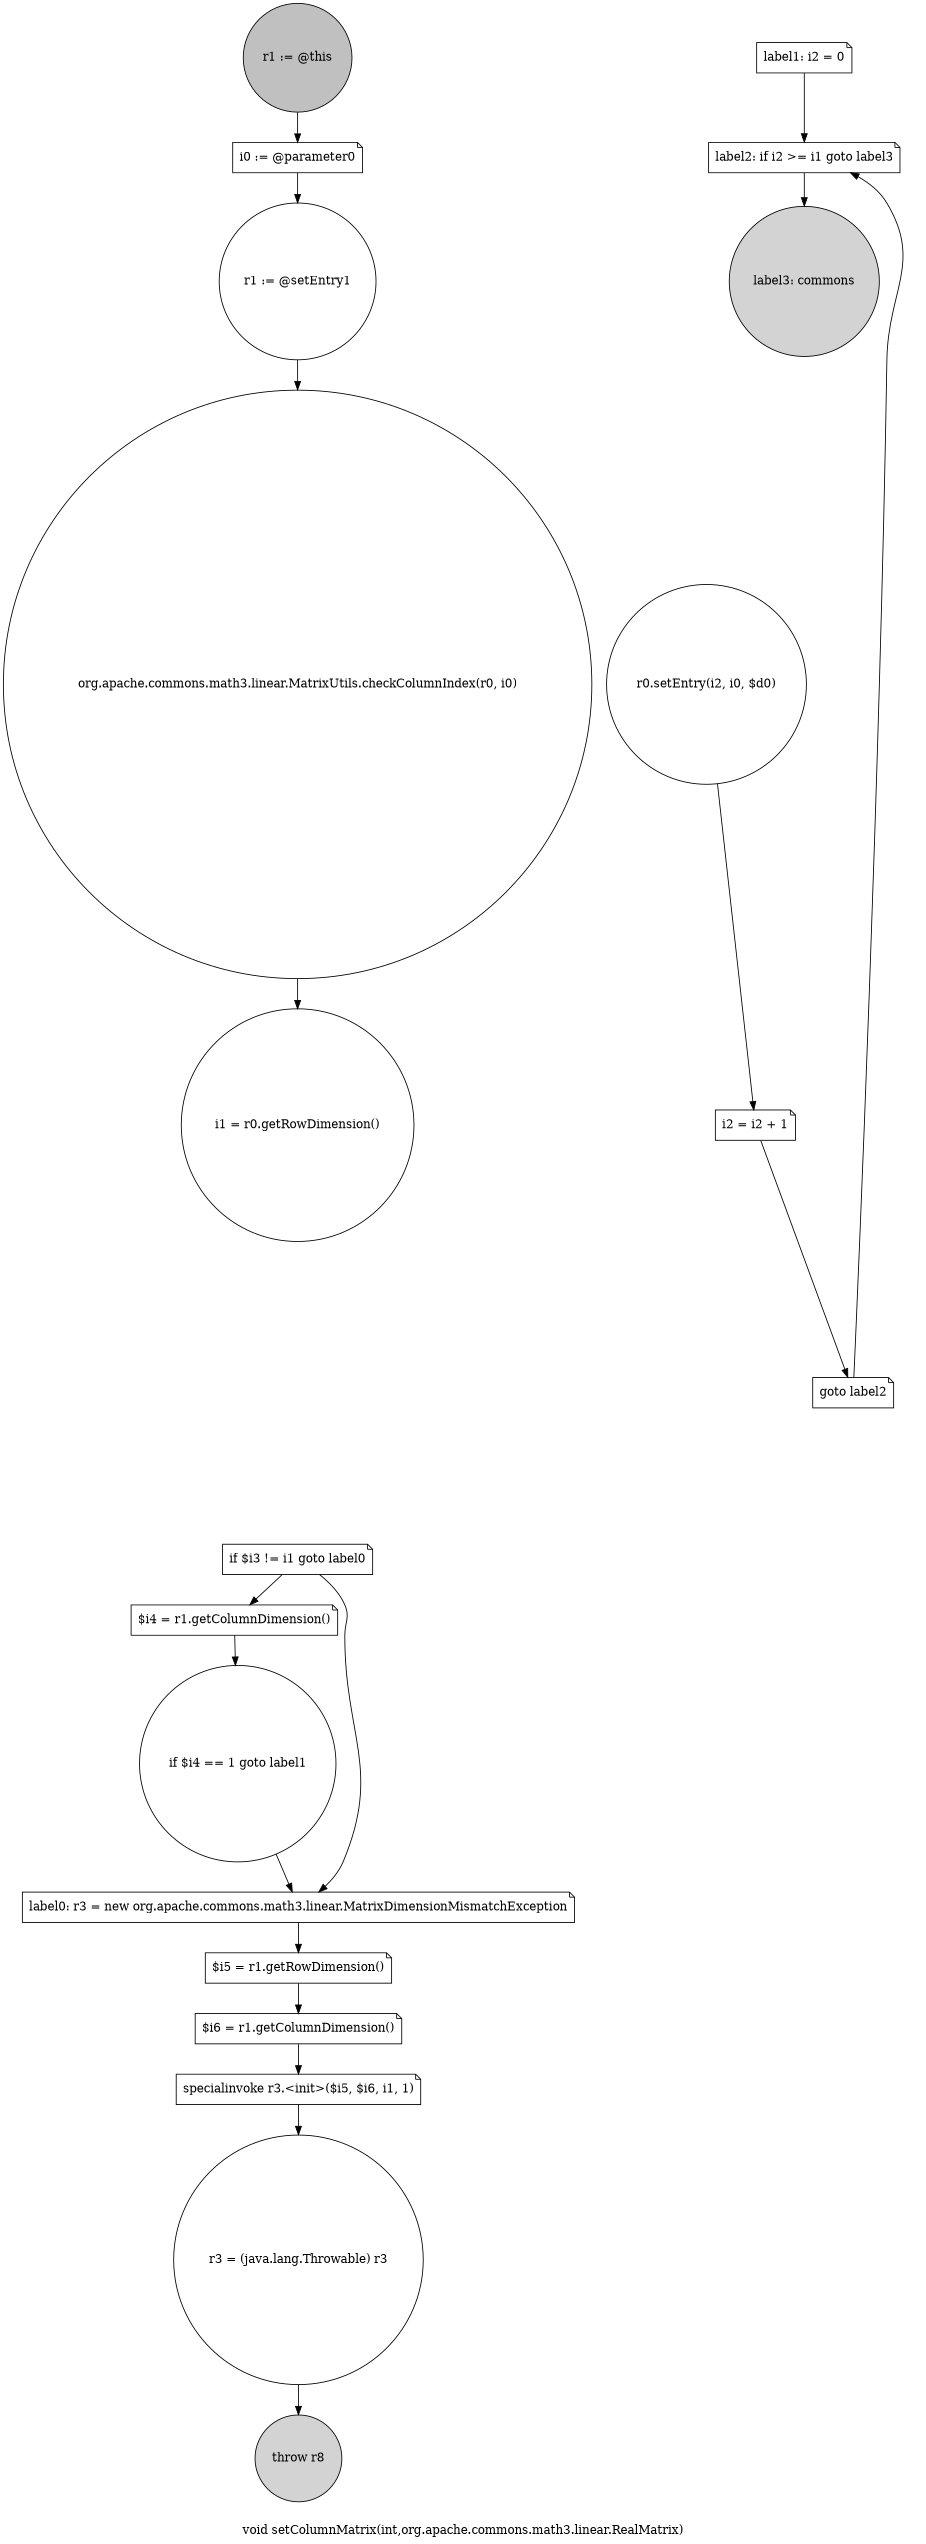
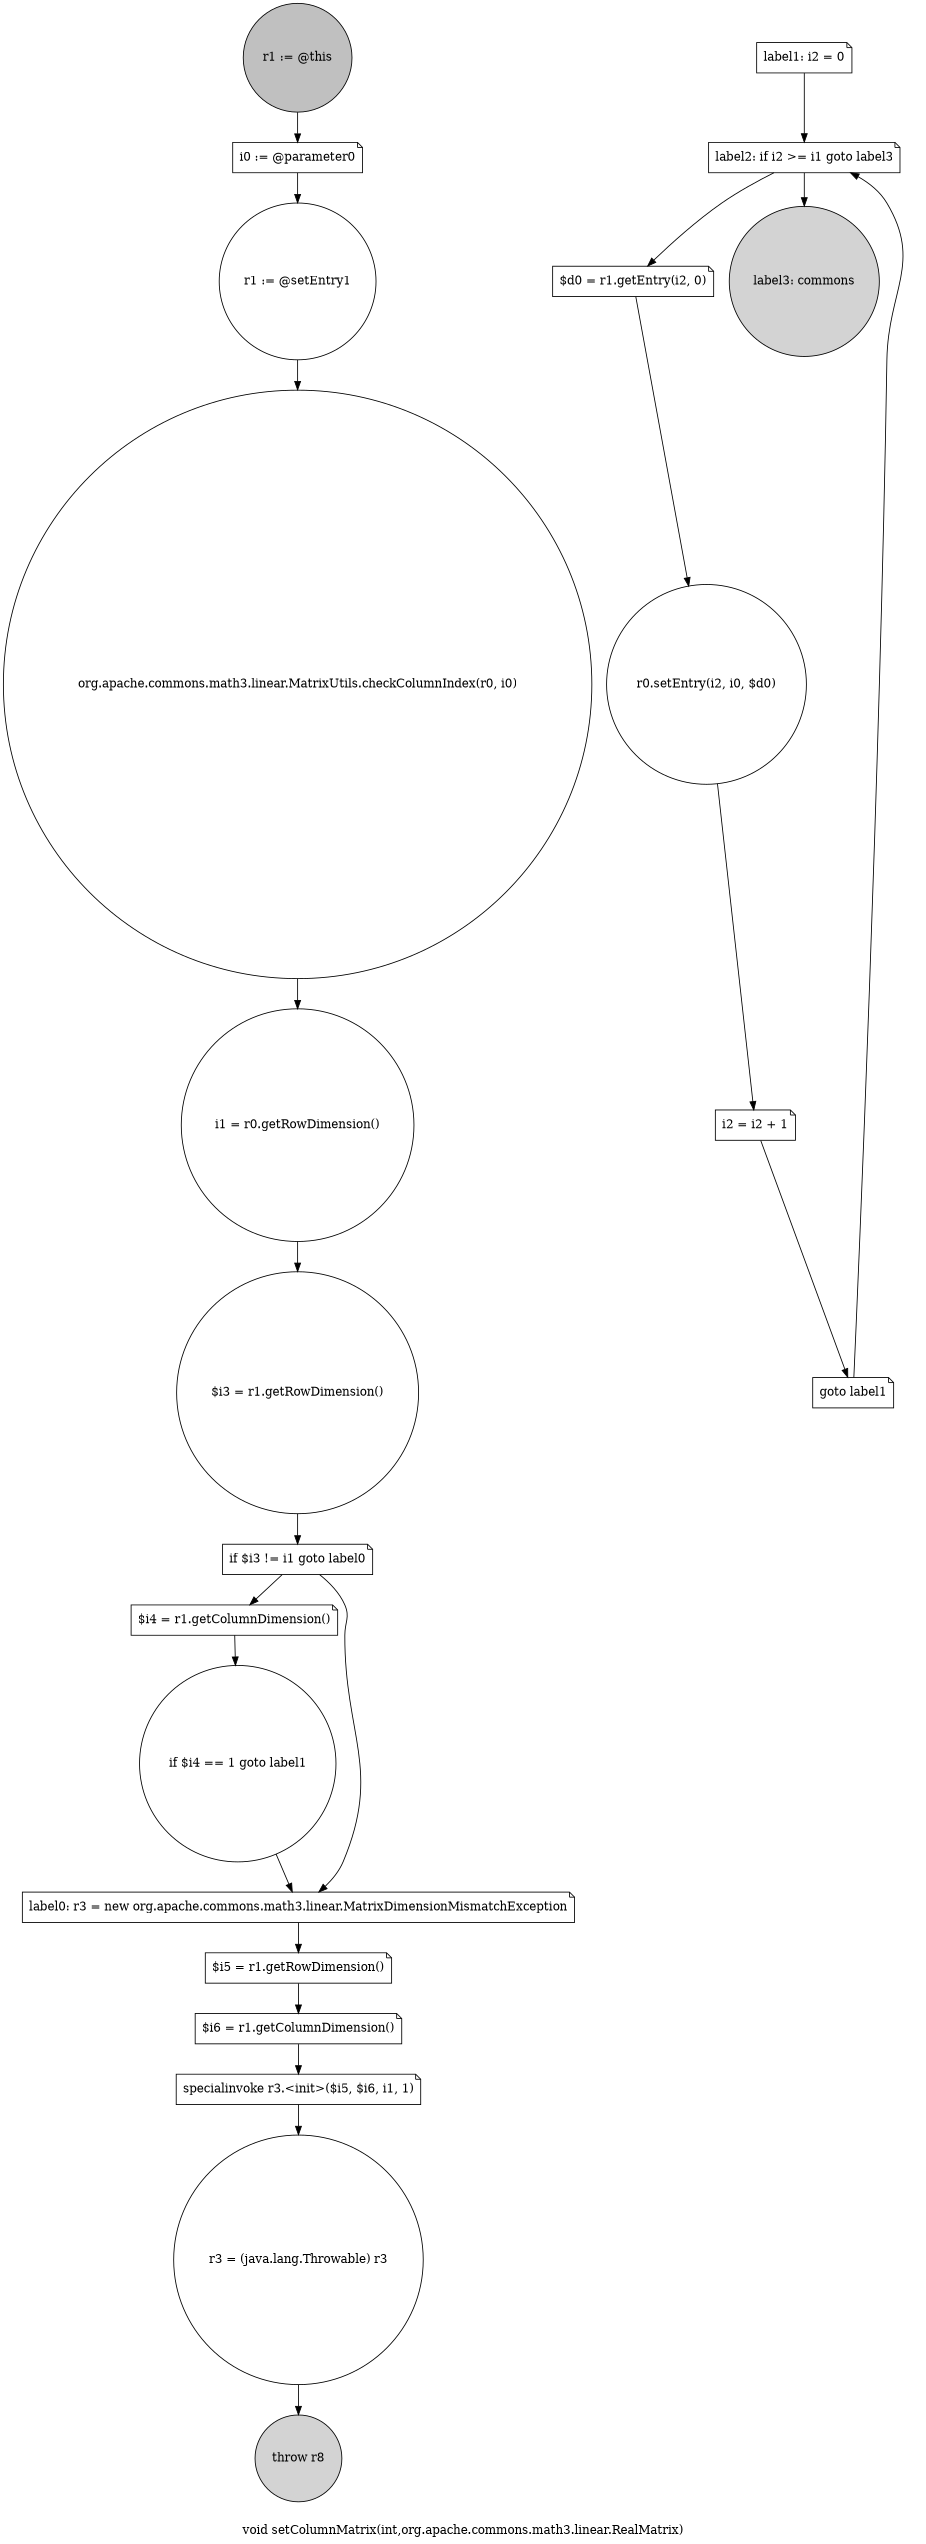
node "$d0 = r1.getEntry(i2, 0)": added
node "$i3 = r1.getRowDimension()": added
node "goto label2": label "goto label2" -> "goto label1"
